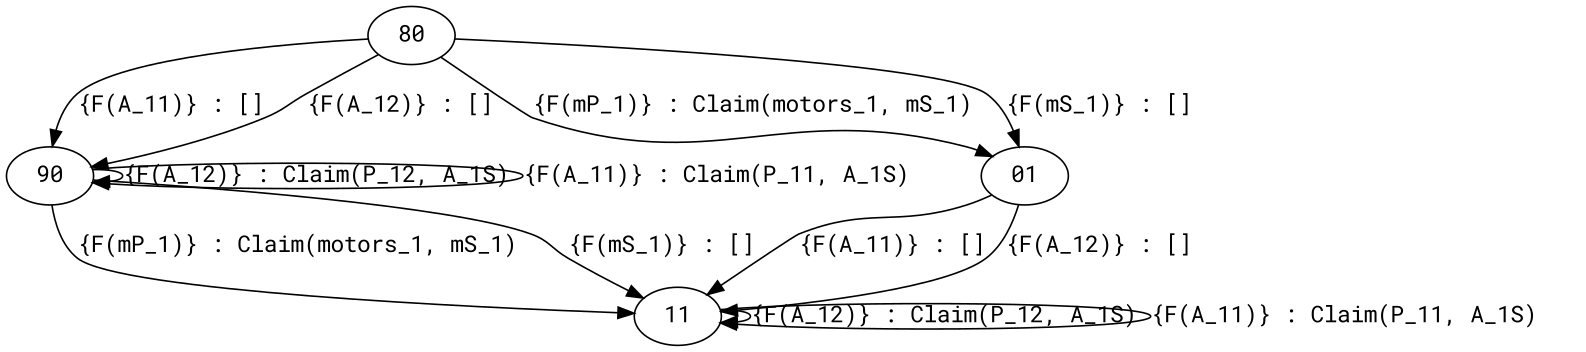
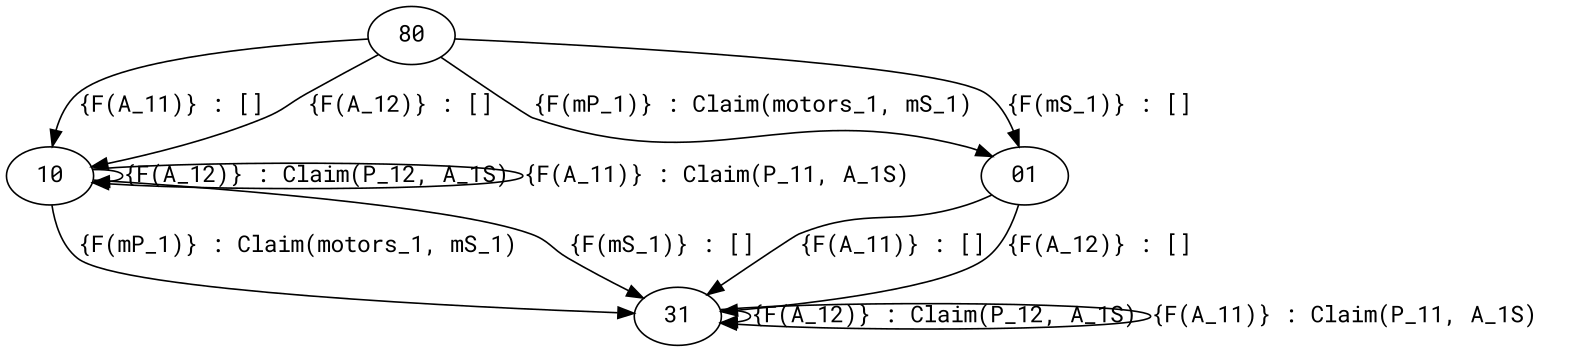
node "90": label "90" -> "10"
node "11": label "11" -> "31"
